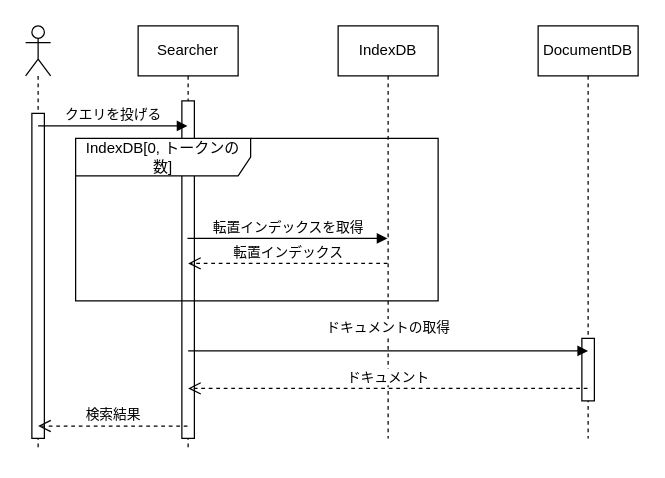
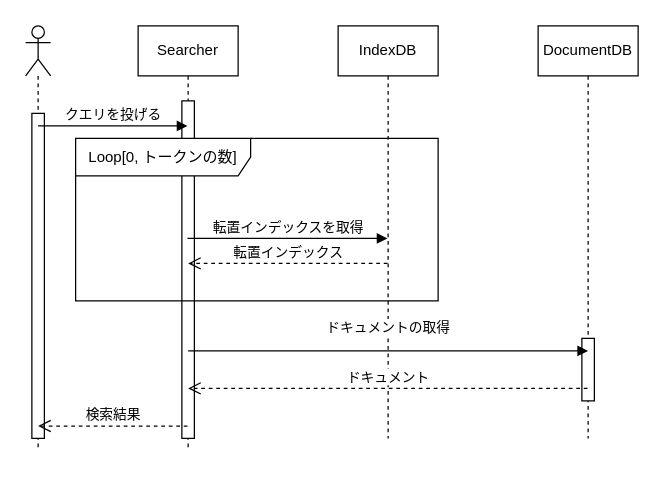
node "IndexDB[0, トークンの数]": label "IndexDB[0, トークンの数]" -> "Loop[0, トークンの数]"
